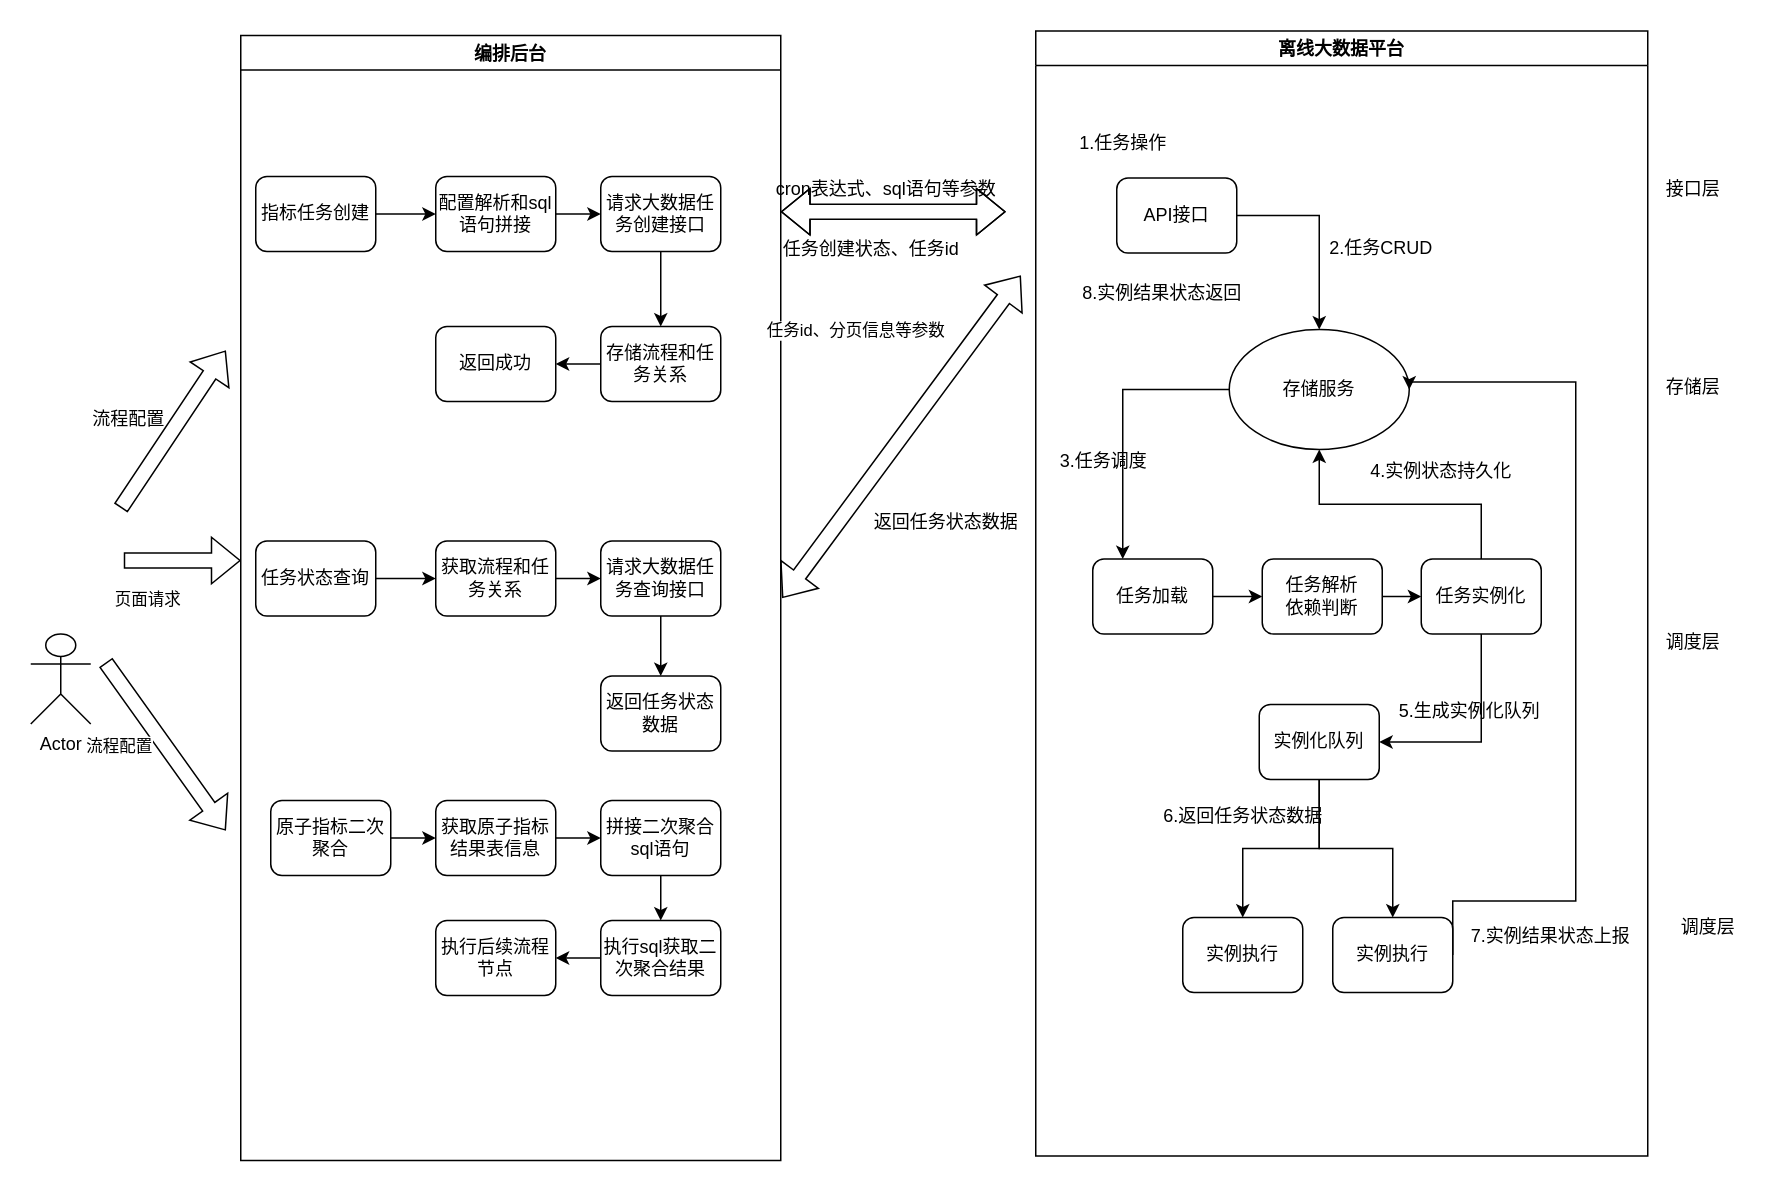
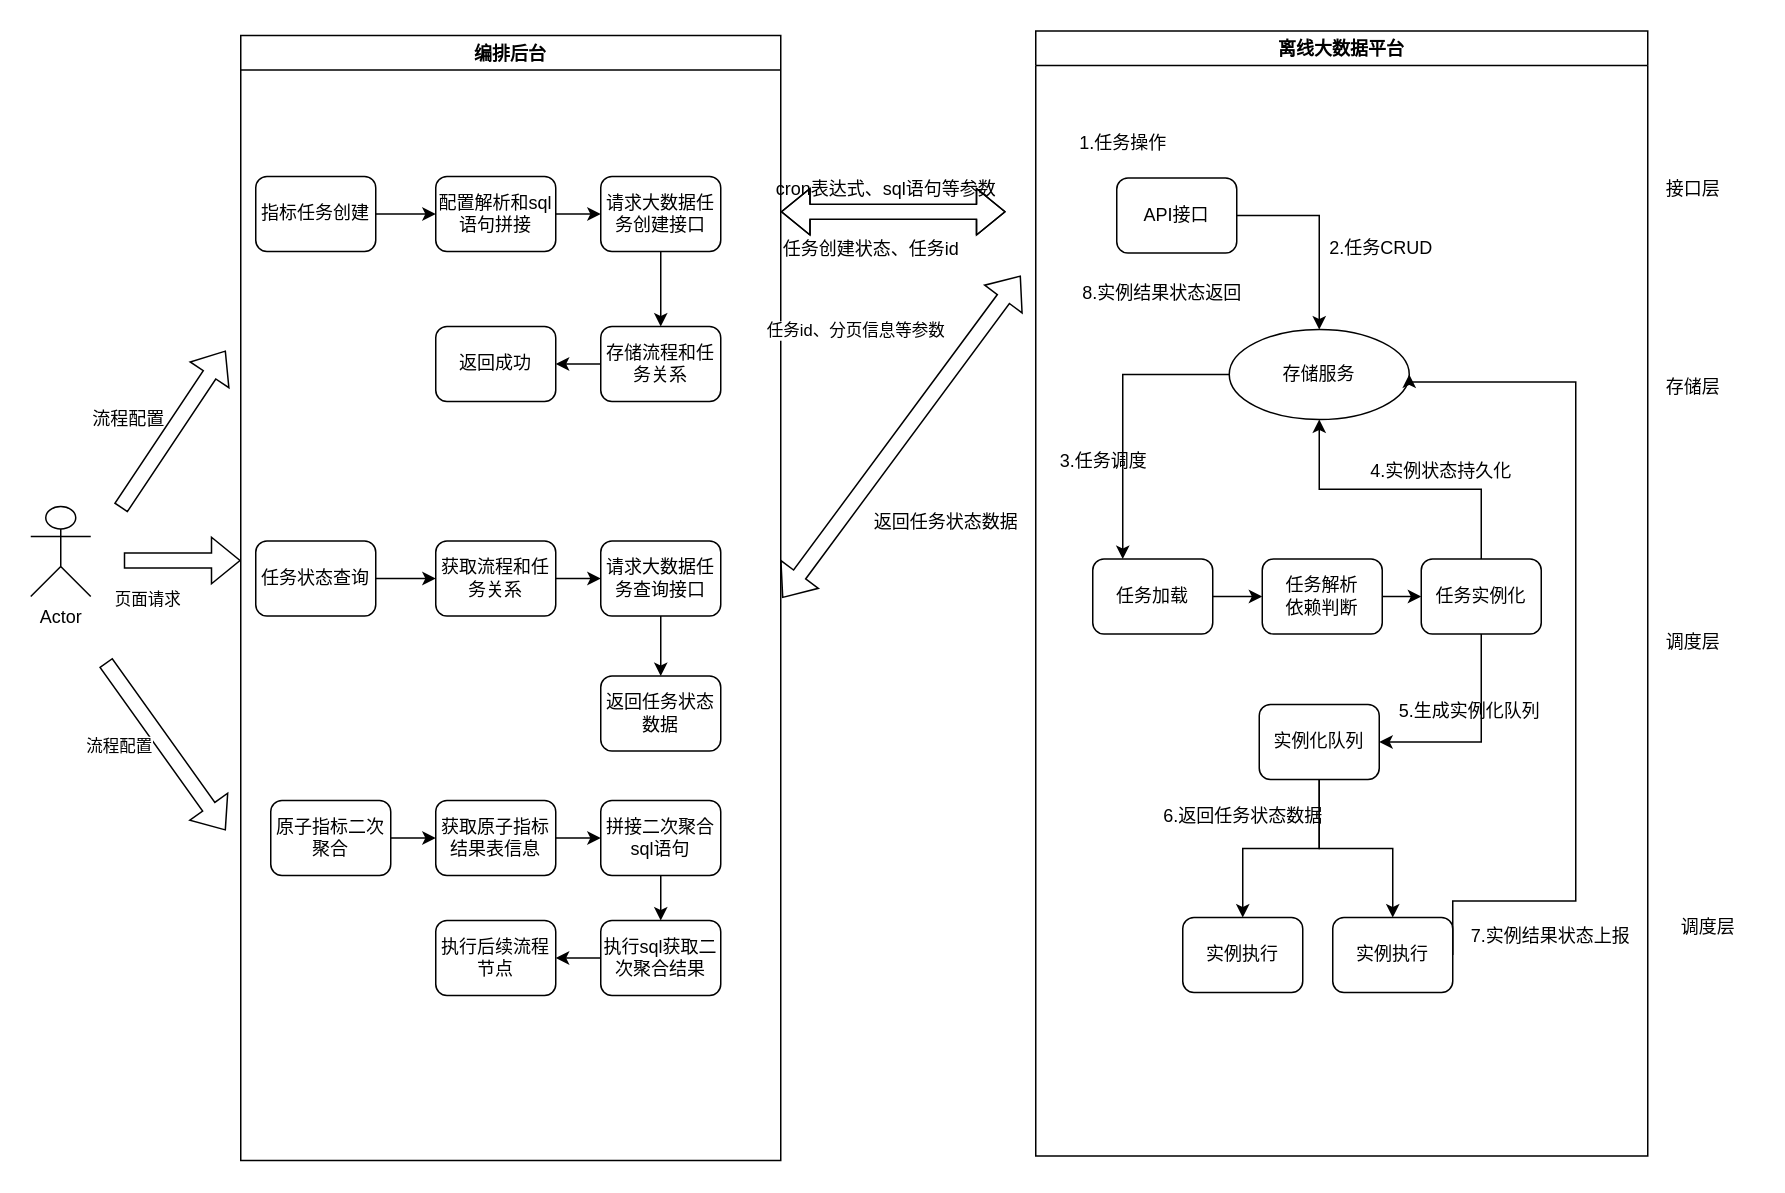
node "存储服务": size 180x120 -> 180x90
node "Actor": moved (61, 679) -> (61, 551)
